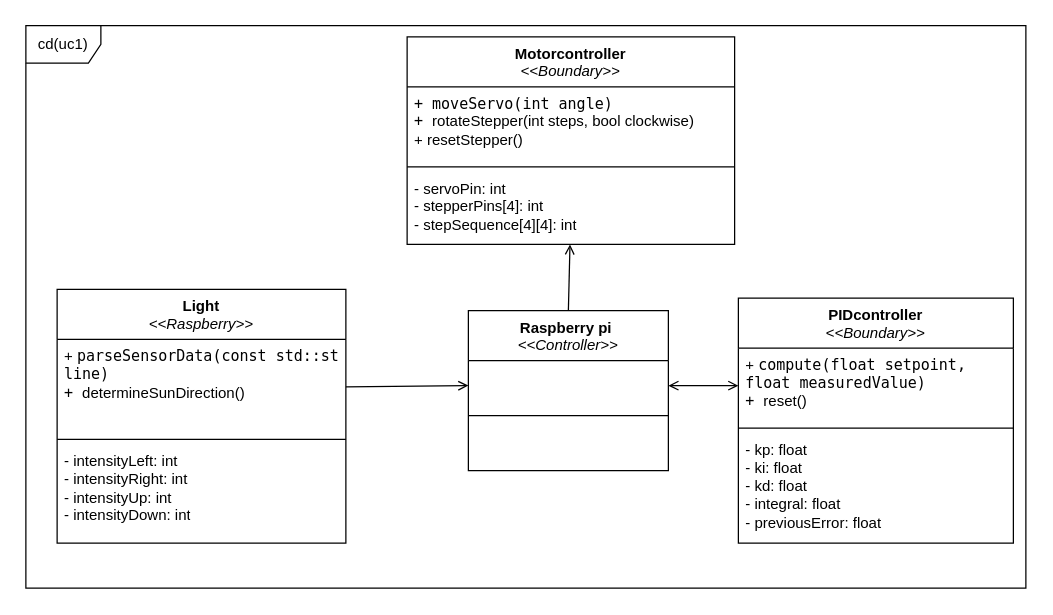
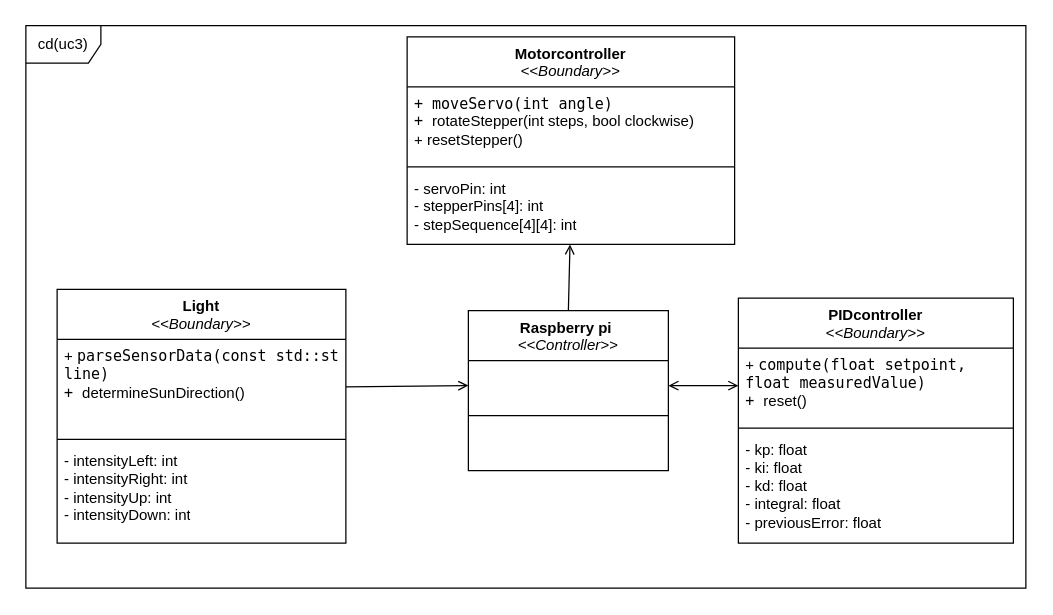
node "cd(uc1)": label "cd(uc1)" -> "cd(uc3)"
node "Light <<Raspberry>>": label "Light <<Raspberry>>" -> "Light <<Boundary>>"
